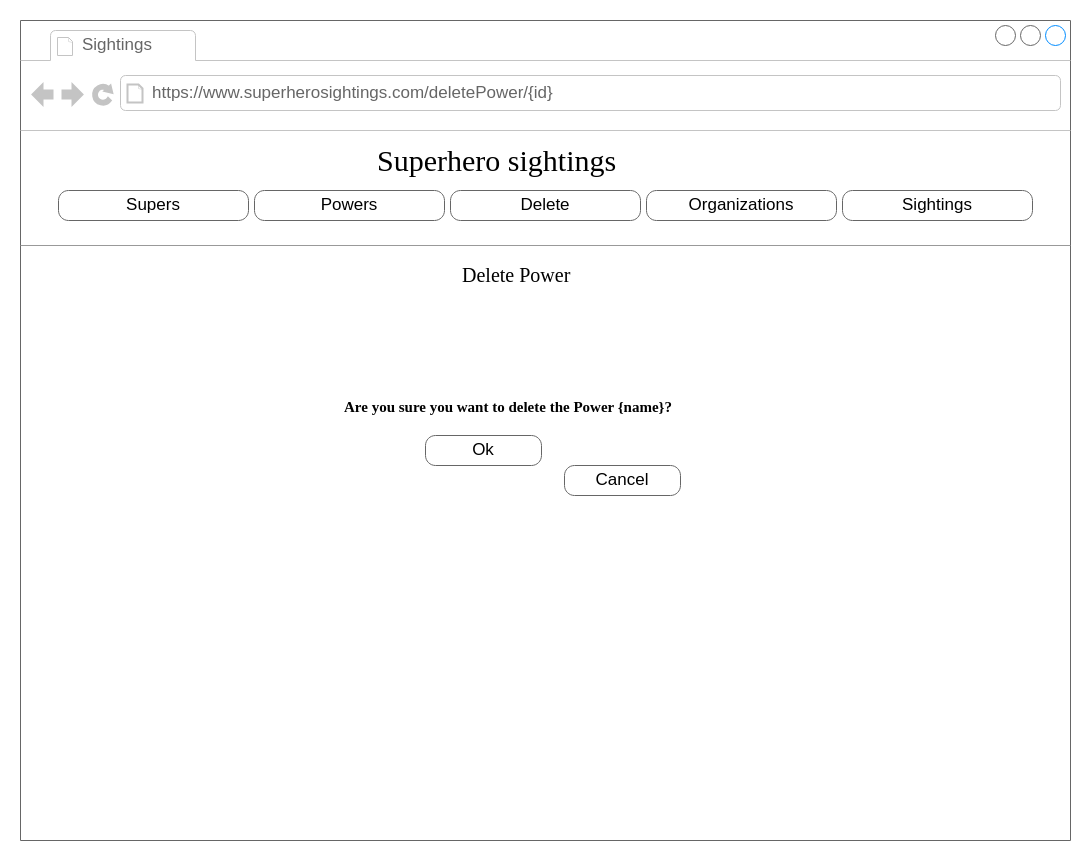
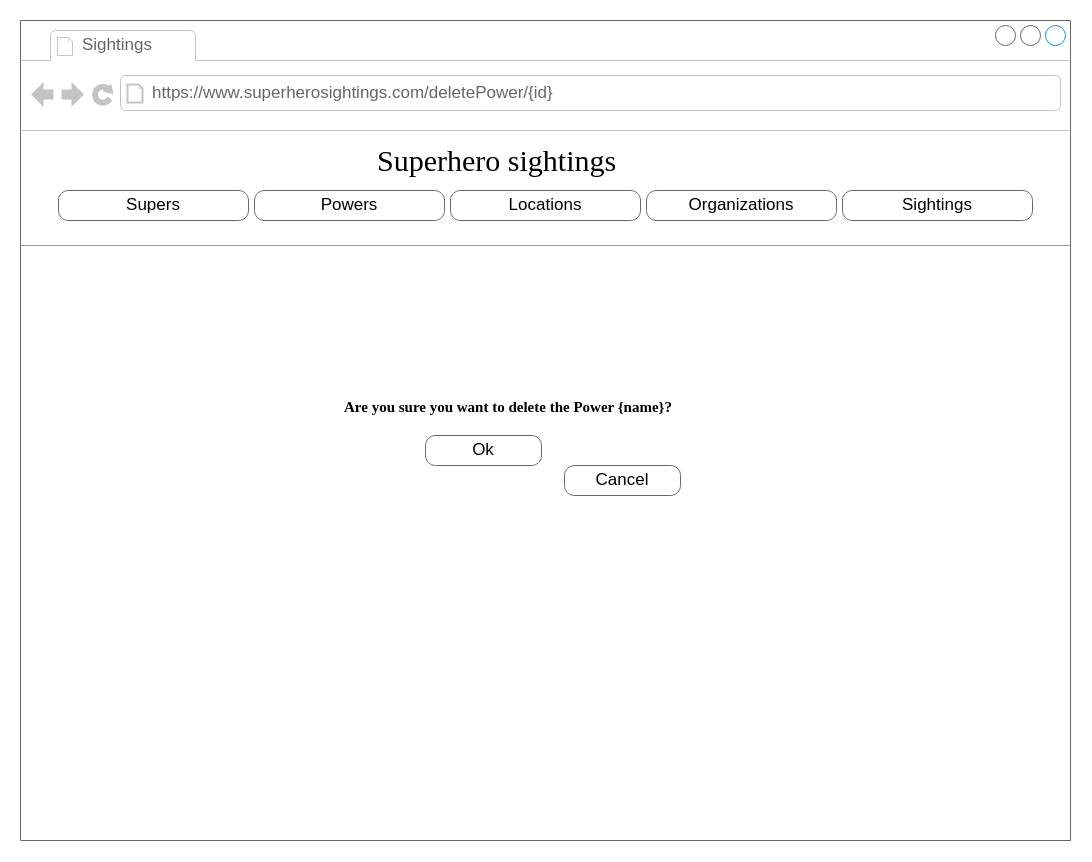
node "Delete": label "Delete" -> "Locations"
node "Delete Power": removed
